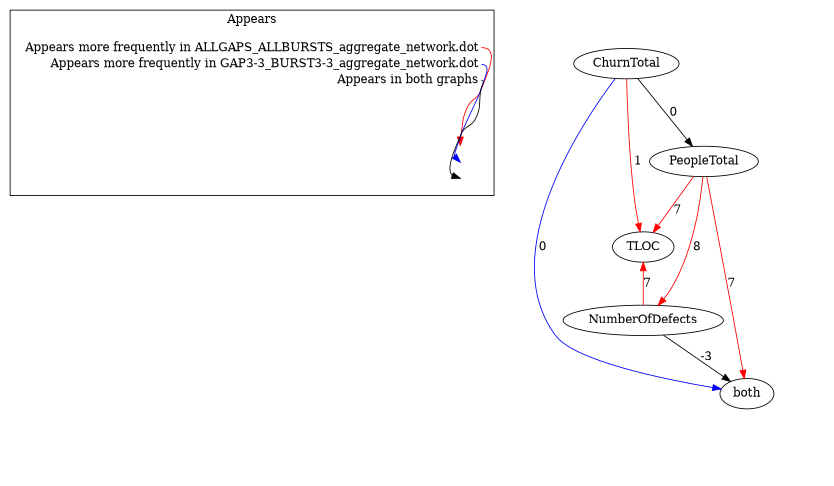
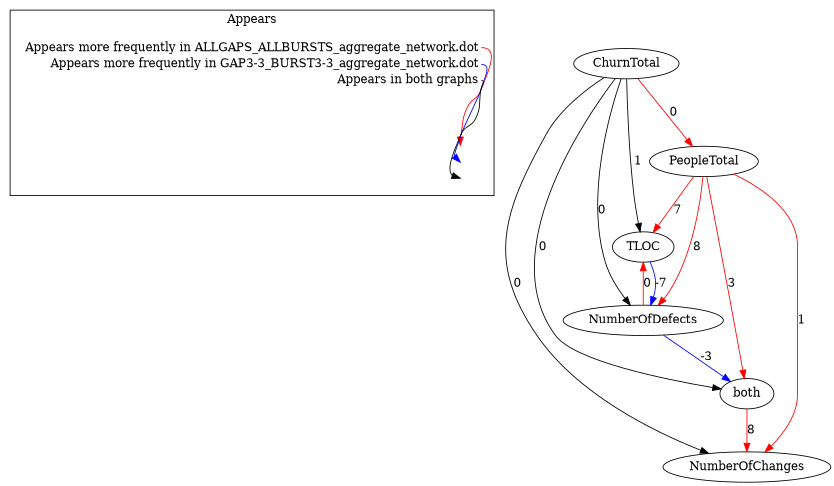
edge "ChurnTotal" -> "PeopleTotal": color black -> red
edge "ChurnTotal" -> "TLOC": color red -> black
edge "ChurnTotal" -> "NumberOfDefects": added, label "0"
edge "TLOC" -> "NumberOfDefects": added, label "-7"
edge "ChurnTotal" -> "both": color blue -> black
edge "NumberOfDefects" -> "TLOC": label "7" -> "0"
edge "PeopleTotal" -> "both": label "7" -> "3"
edge "NumberOfDefects" -> "both": color black -> blue
node "NumberOfChanges": added
